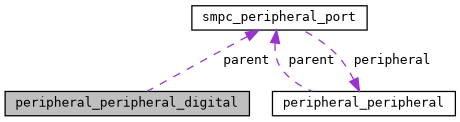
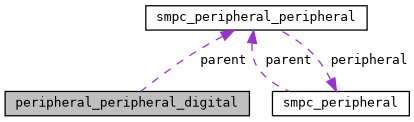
node "smpc_peripheral_port": label "smpc_peripheral_port" -> "smpc_peripheral_peripheral"
node "peripheral_peripheral": label "peripheral_peripheral" -> "smpc_peripheral"
